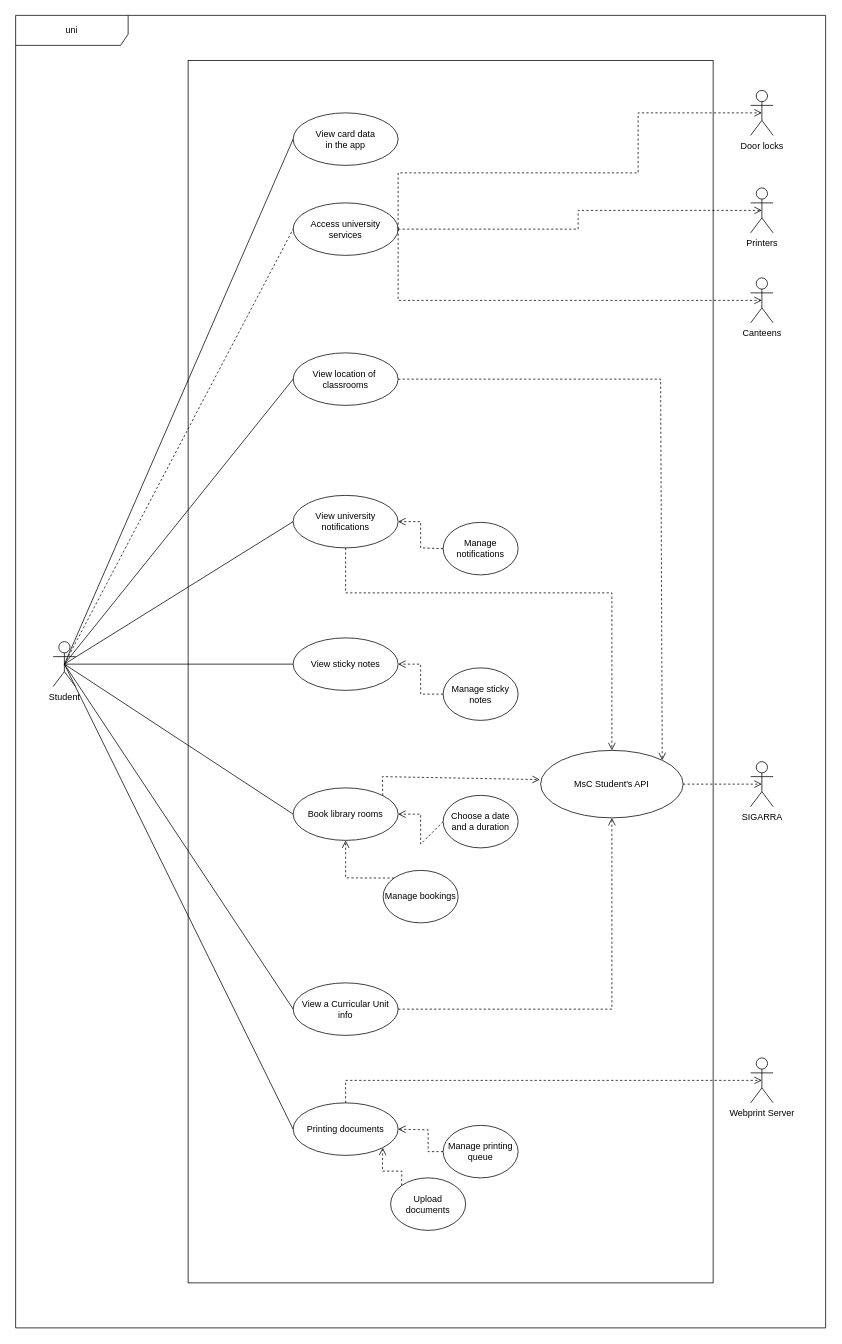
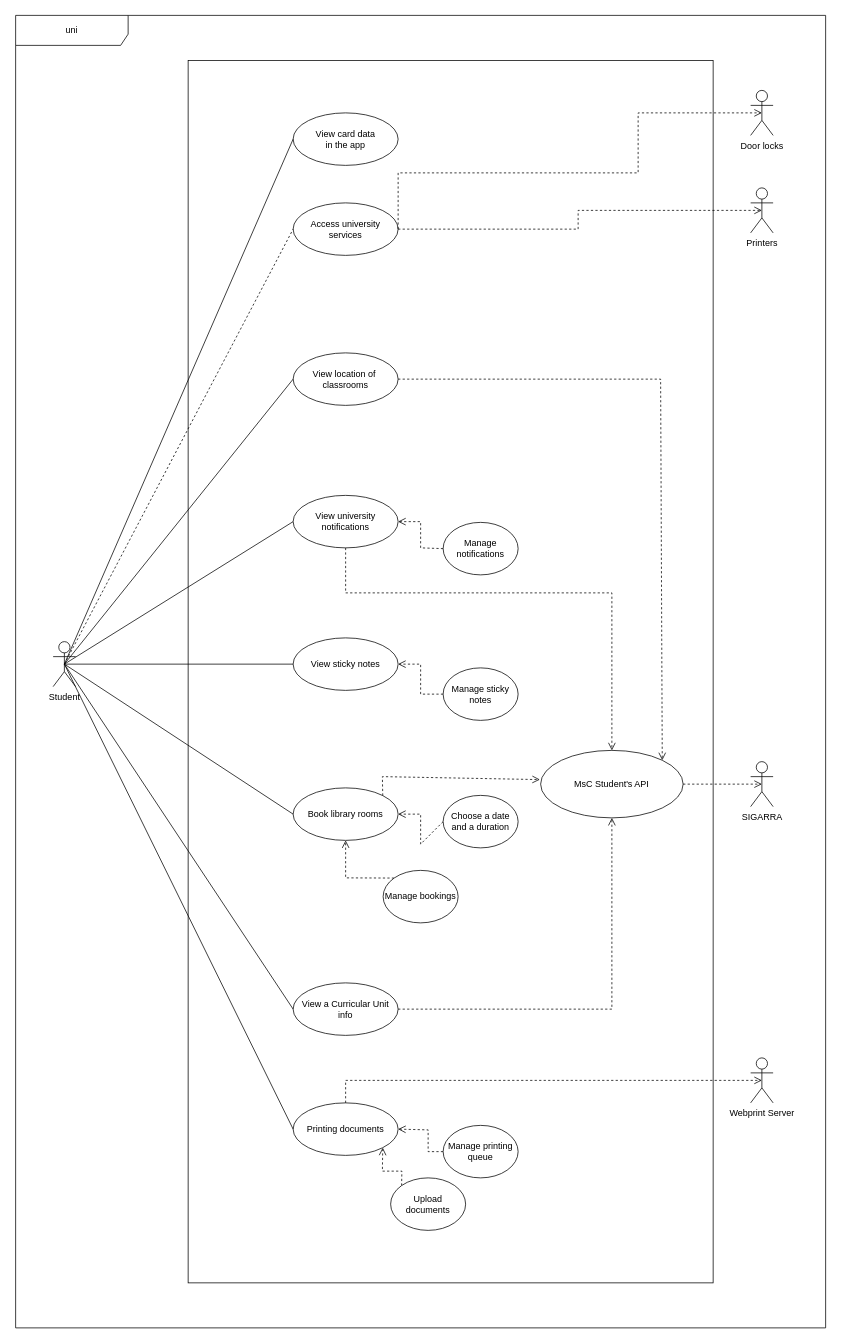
edge "Access university services" -> "Canteens": removed
node "Canteens": removed
